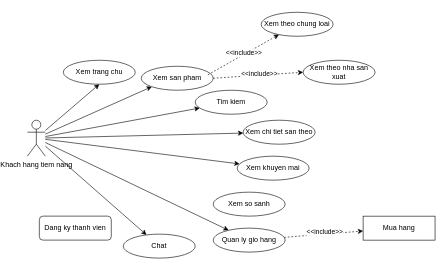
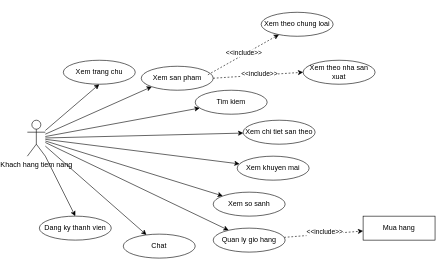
edge "Khach hang tiem nang" -> "Xem so sanh": added
edge "Khach hang tiem nang" -> "Dang ky thanh vien": added
node "Dang ky thanh vien": shape rounded rectangle -> ellipse
